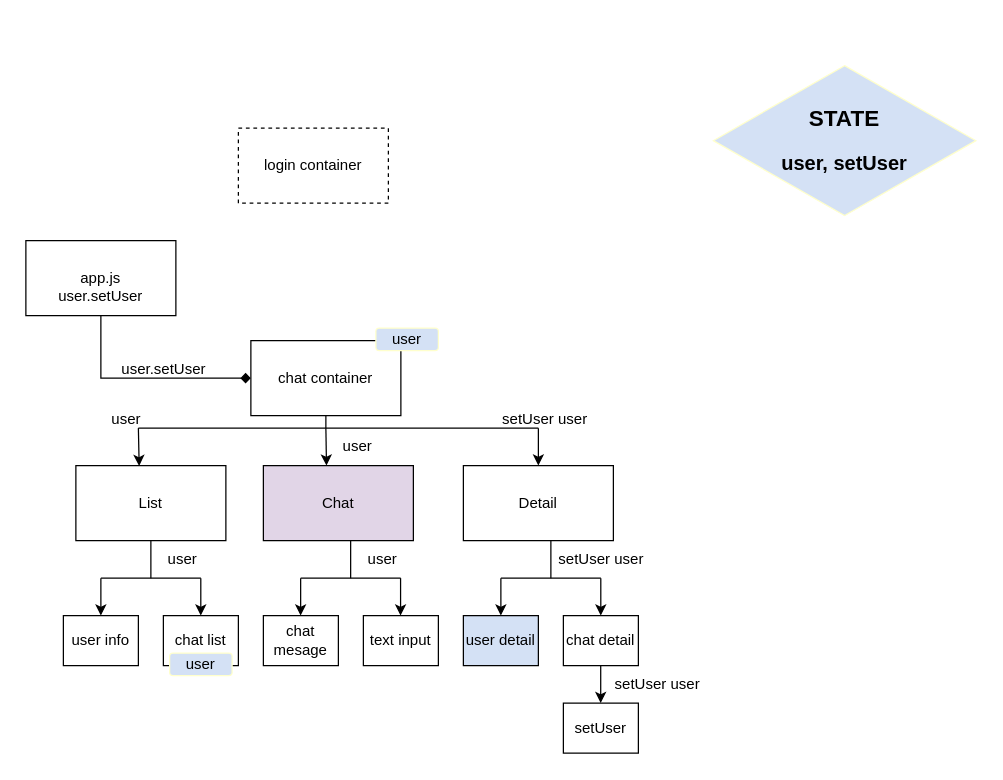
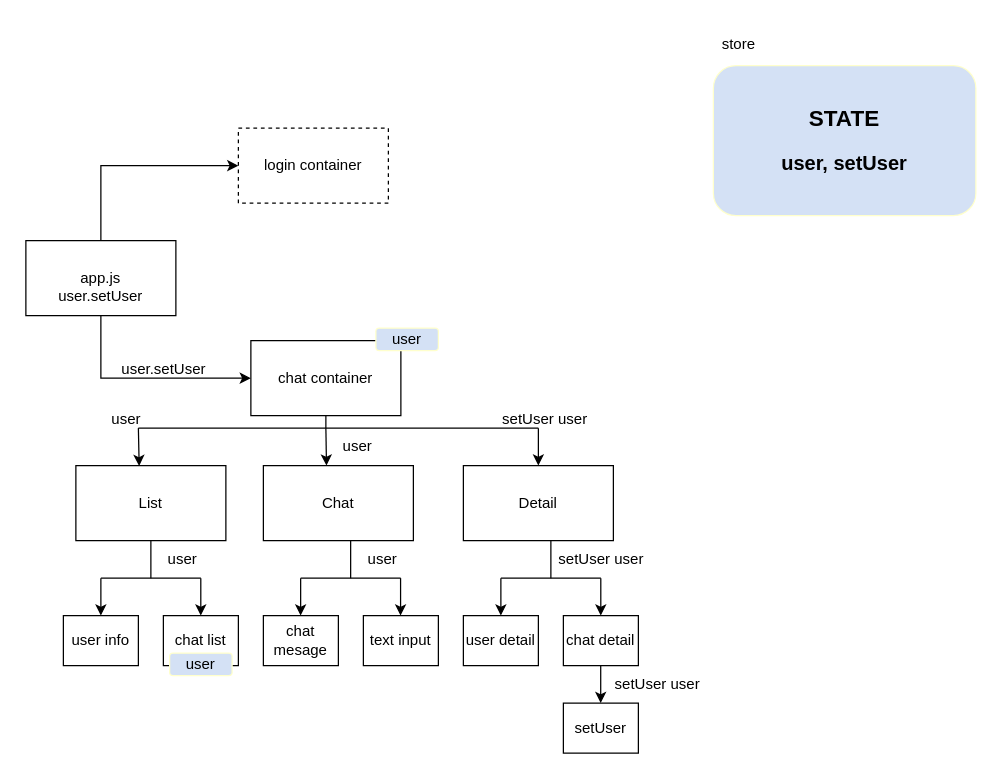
node "store": added
node "STATE user, setUser": shape diamond -> rounded rectangle
edge "app.js" -> "login container": added
edge "app.js" -> "chat container": arrowhead diamond -> classic
node "Chat": fillcolor #e1d5e7 -> #ffffff
node "user detail": fillcolor #d4e1f5 -> #ffffff
